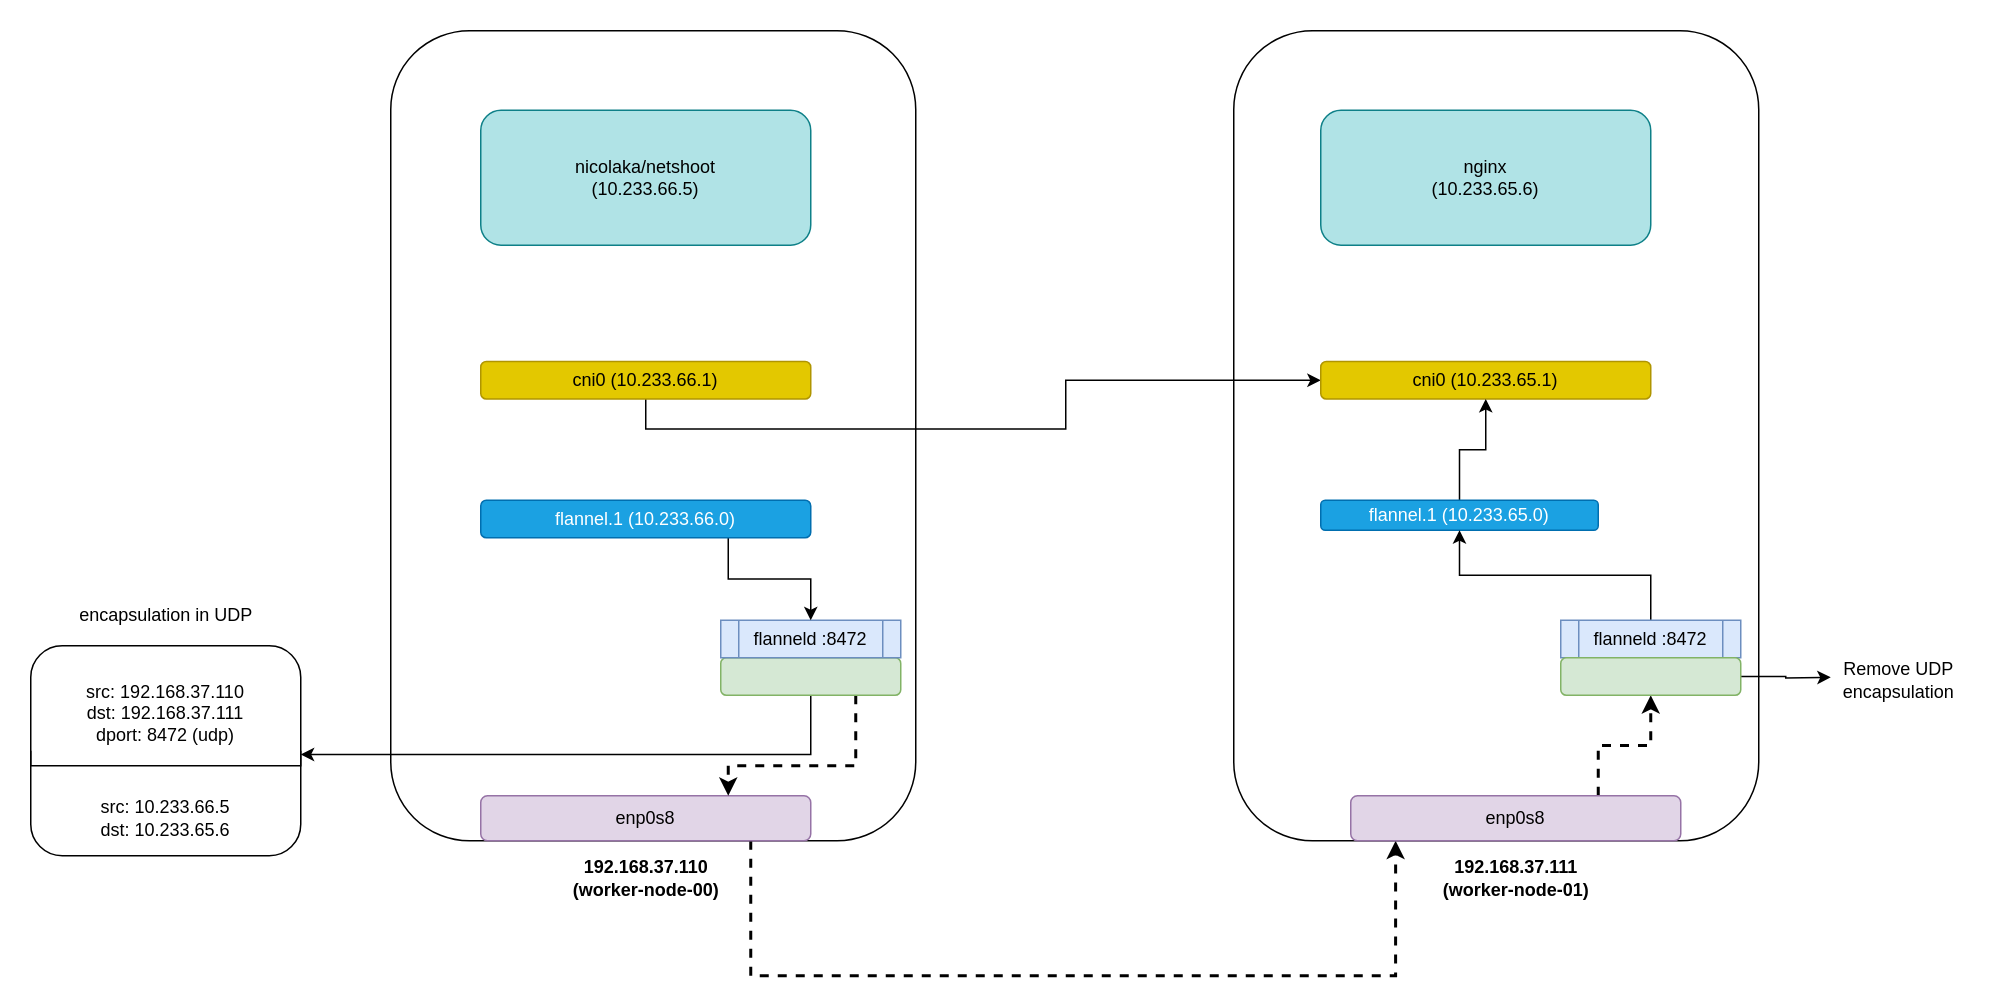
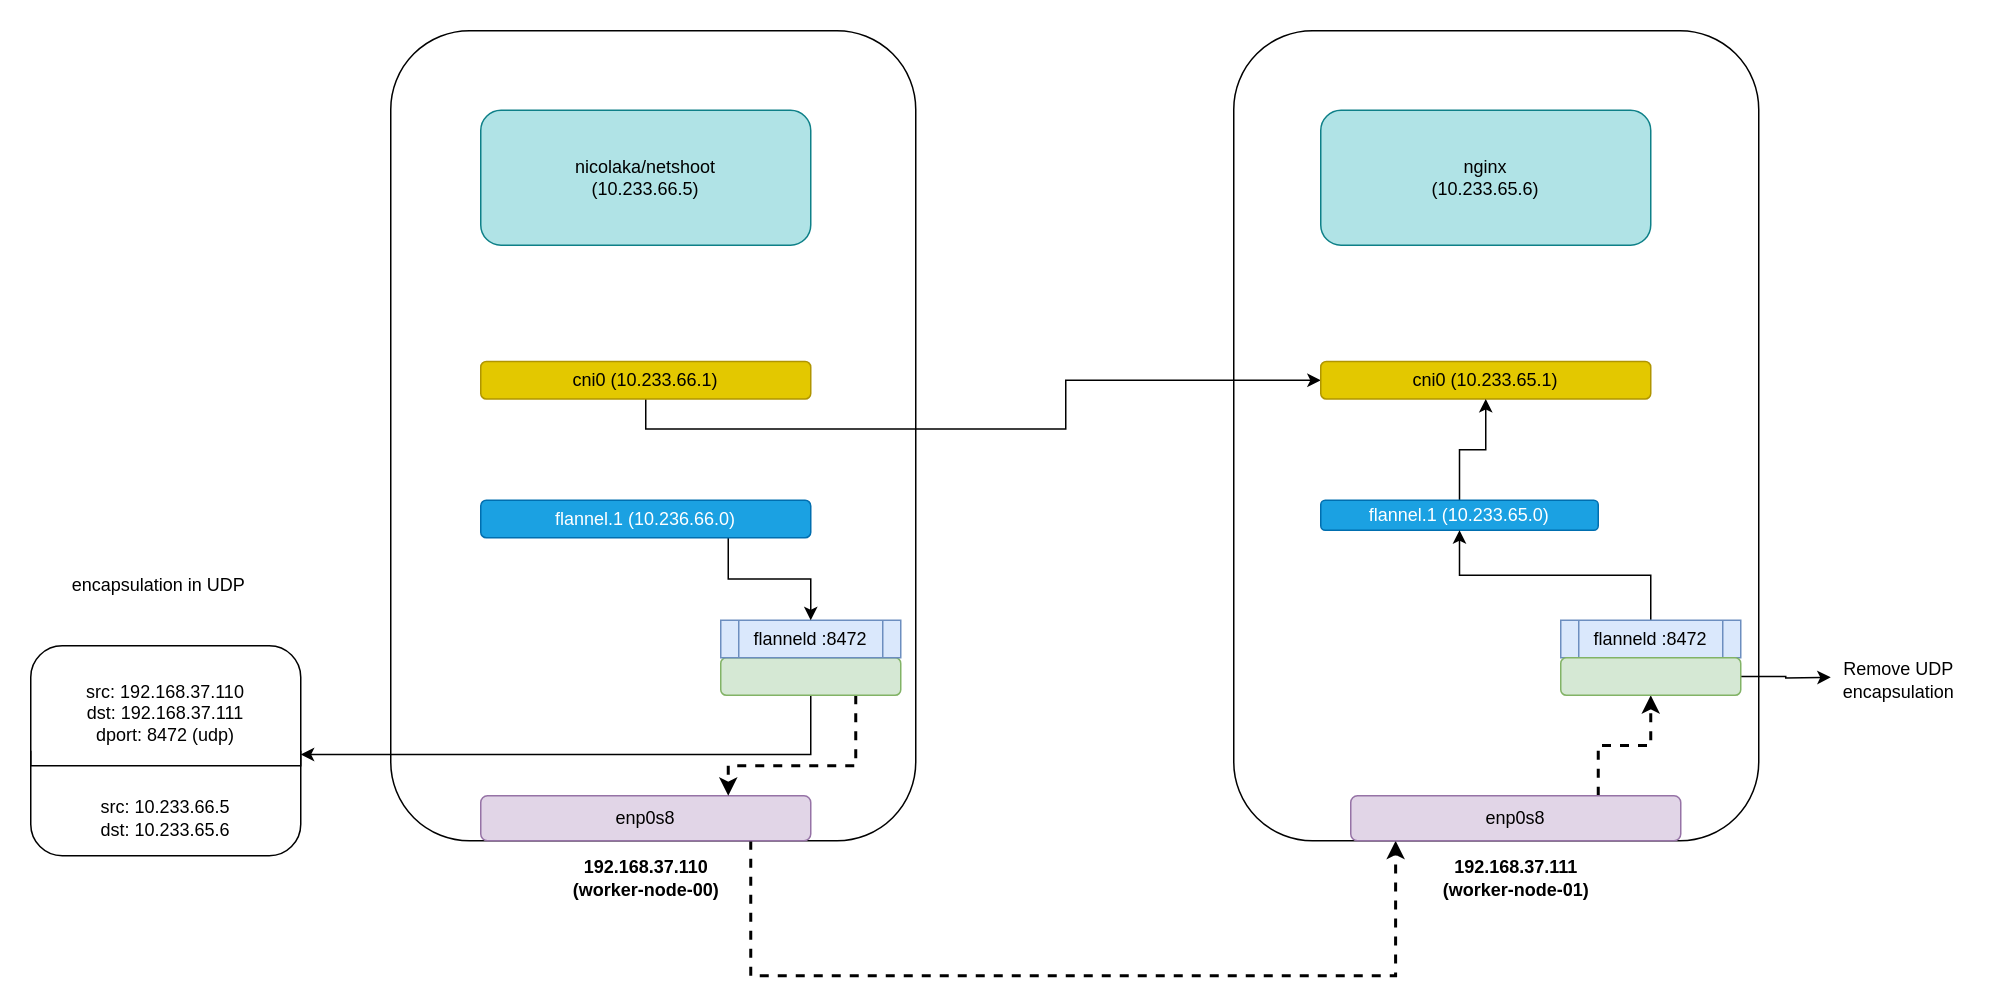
node "flannel.1 (10.233.66.0)": label "flannel.1 (10.233.66.0)" -> "flannel.1 (10.236.66.0)"
node "encapsulation in UDP": moved (166, 616) -> (158, 586)
